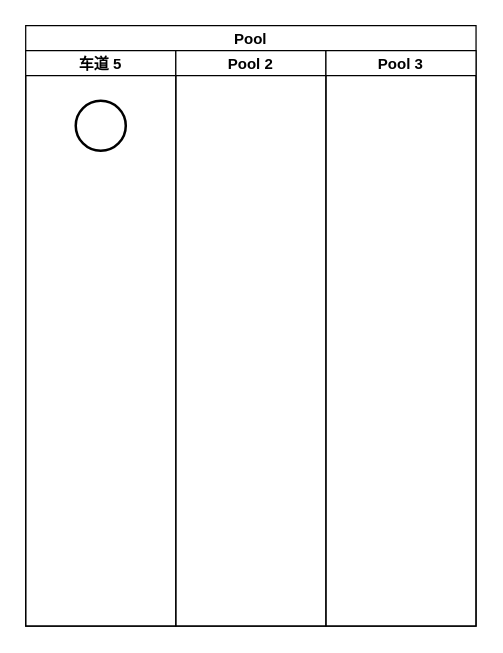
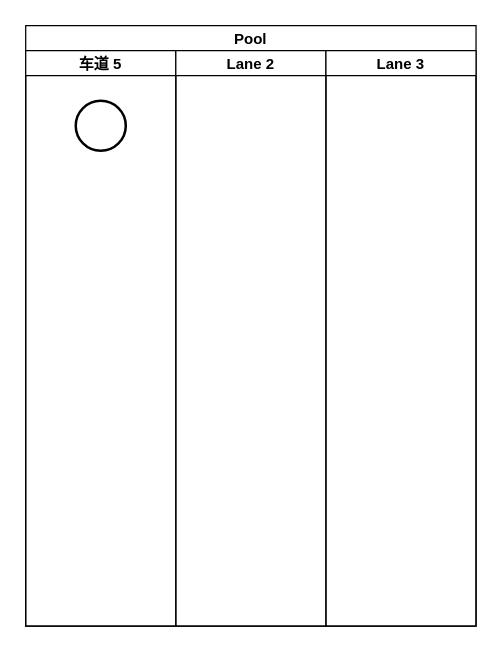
node "Pool 2": label "Pool 2" -> "Lane 2"
node "Pool 3": label "Pool 3" -> "Lane 3"
